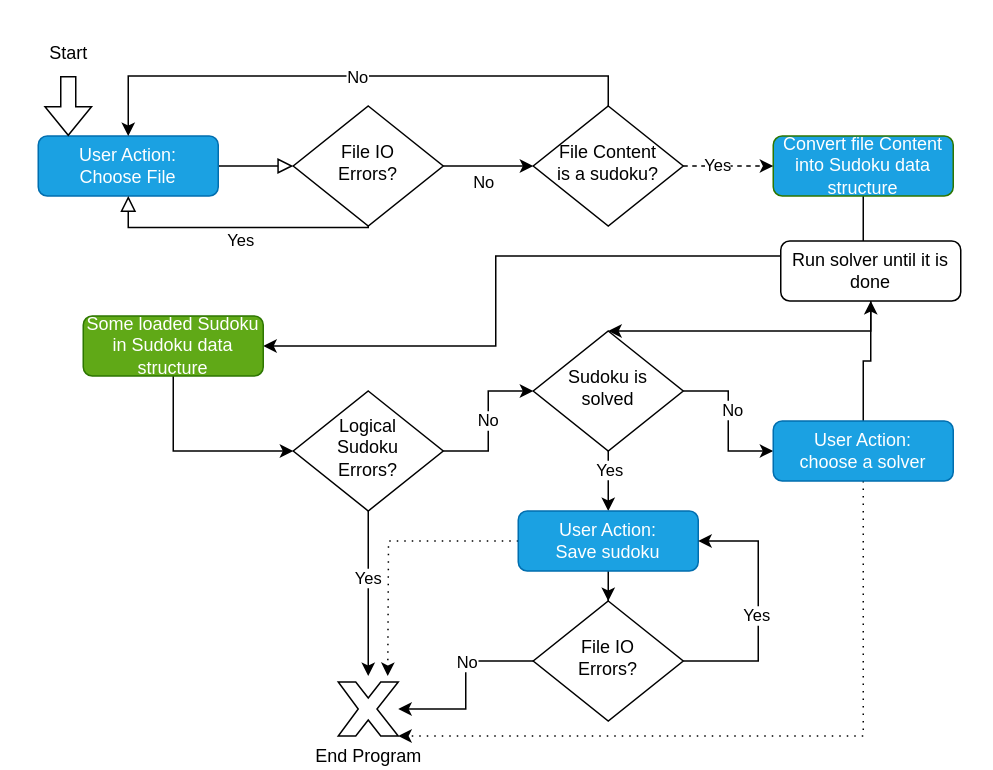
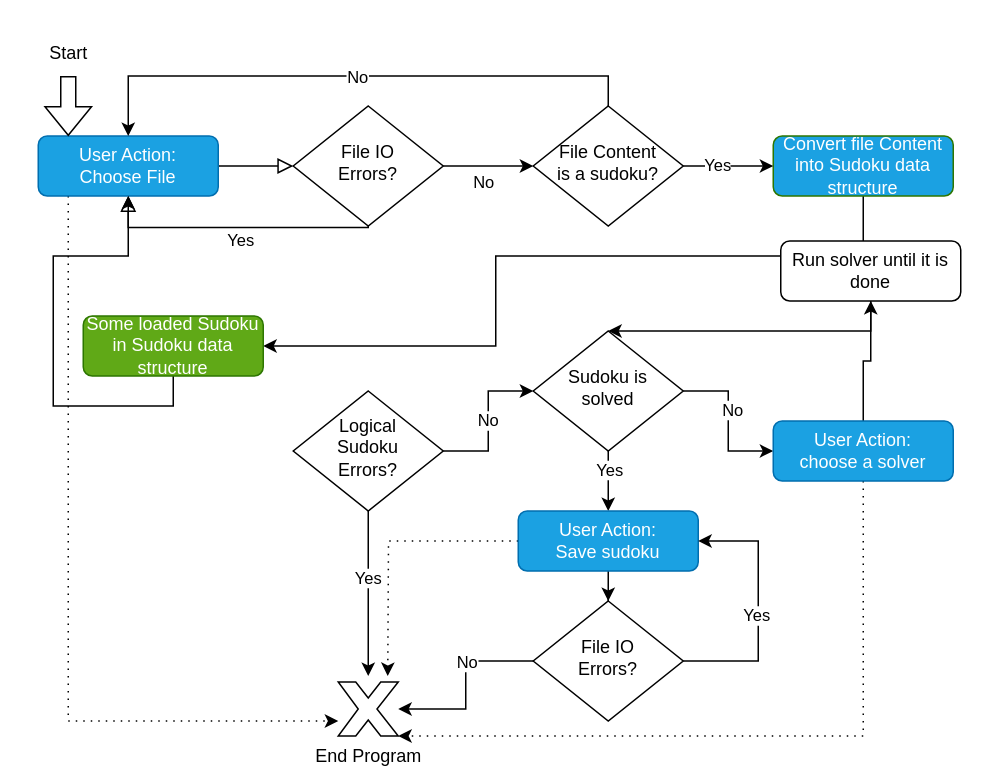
edge "File Content is a sudoku?" -> "Convert file Content into Sudoku data structure": style dashed -> solid
edge "Some loaded Sudoku in Sudoku data structure" -> "Logical Sudoku Errors?": now "Some loaded Sudoku in Sudoku data structure" -> "User Action: Choose File"
edge "User Action: Choose File" -> "End Program": added
